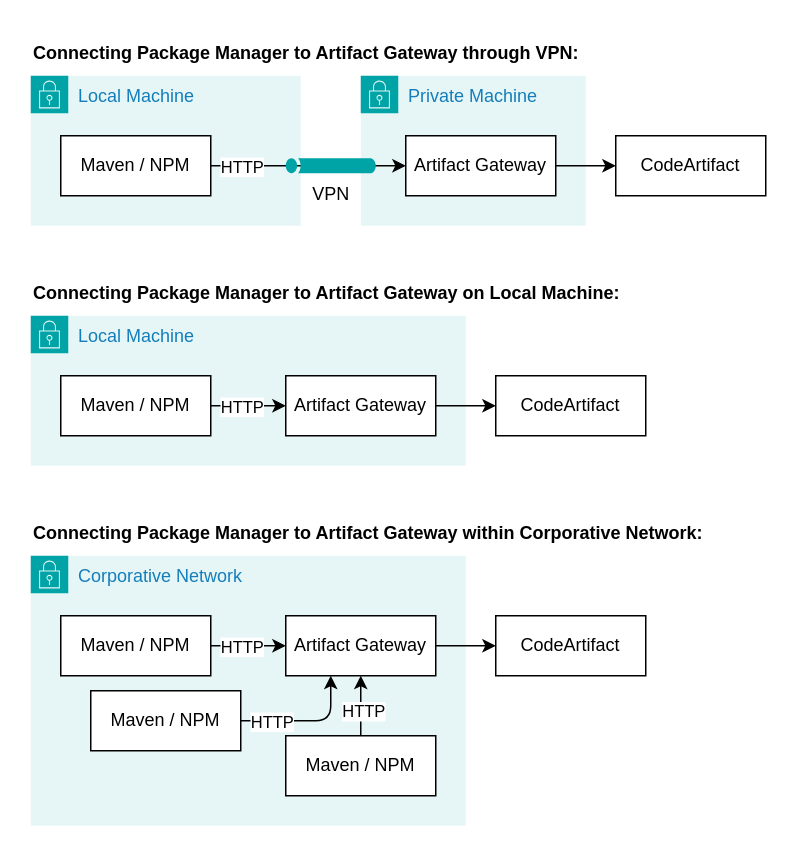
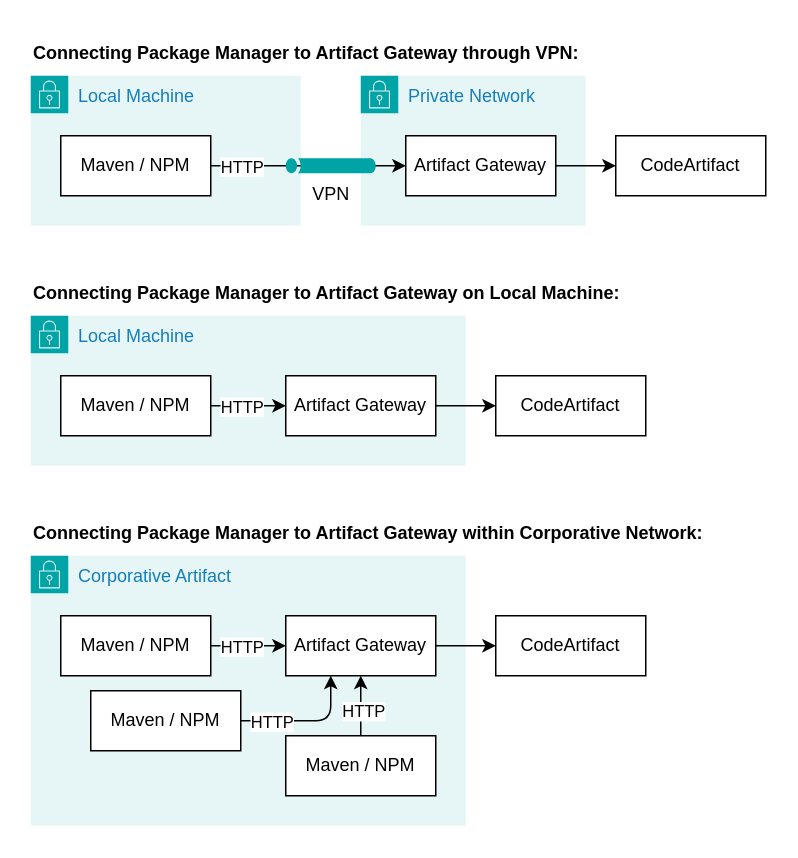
node "Private Machine": label "Private Machine" -> "Private Network"
node "Corporative Network": label "Corporative Network" -> "Corporative Artifact"
